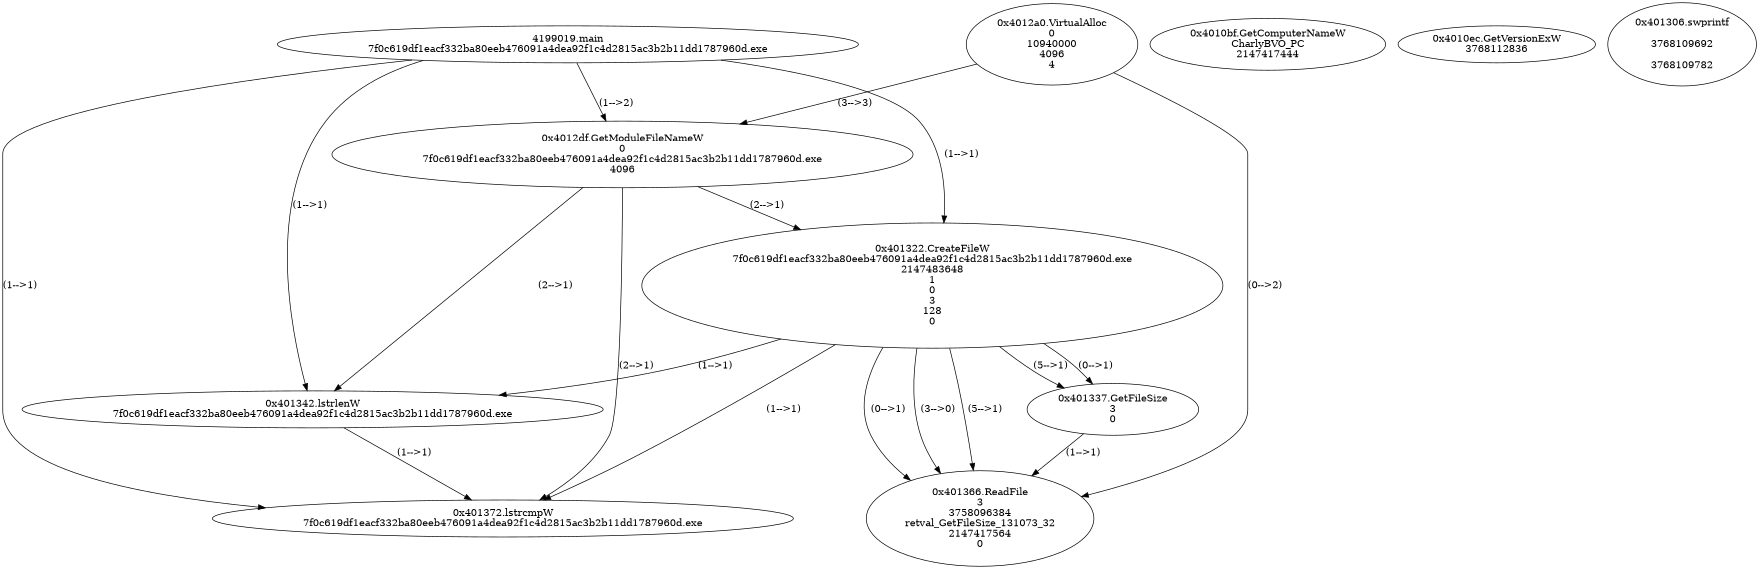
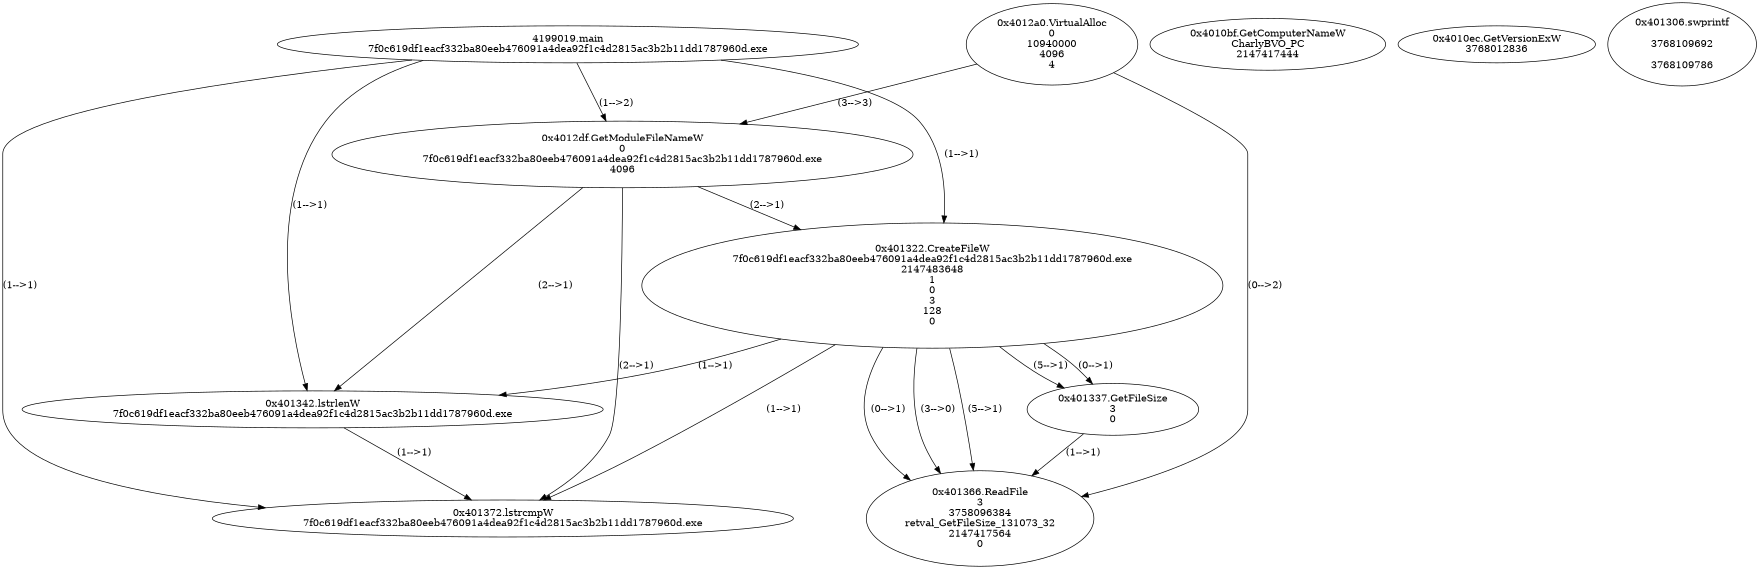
node "0x4010ec.GetVersionExW 3768112836": label "0x4010ec.GetVersionExW 3768112836" -> "0x4010ec.GetVersionExW 3768012836"
node "0x401306.swprintf 3768109692 3768109782": label "0x401306.swprintf 3768109692 3768109782" -> "0x401306.swprintf 3768109692 3768109786"
